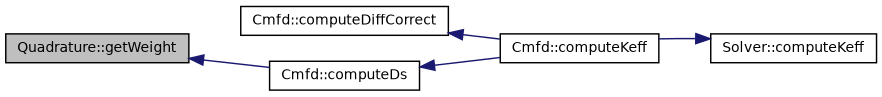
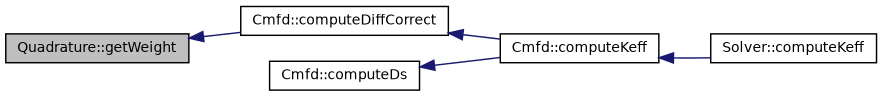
edge "Cmfd::computeKeff" -> "Solver::computeKeff": reversed
edge "Cmfd::computeDs" -> "Quadrature::getWeight": now "Cmfd::computeDiffCorrect" -> "Quadrature::getWeight"
